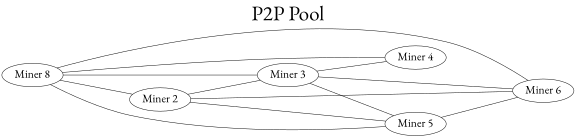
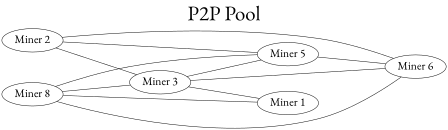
node "Miner 4": label "Miner 4" -> "Miner 1"
edge "Miner 8" -- "Miner 2": removed
